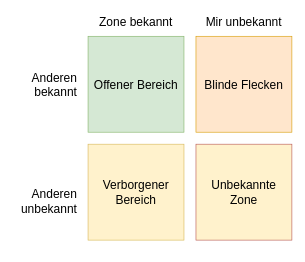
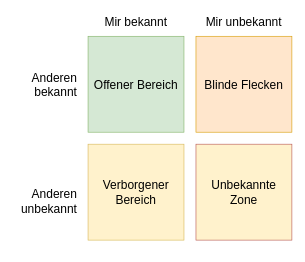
node "Zone bekannt": label "Zone bekannt" -> "Mir bekannt"
